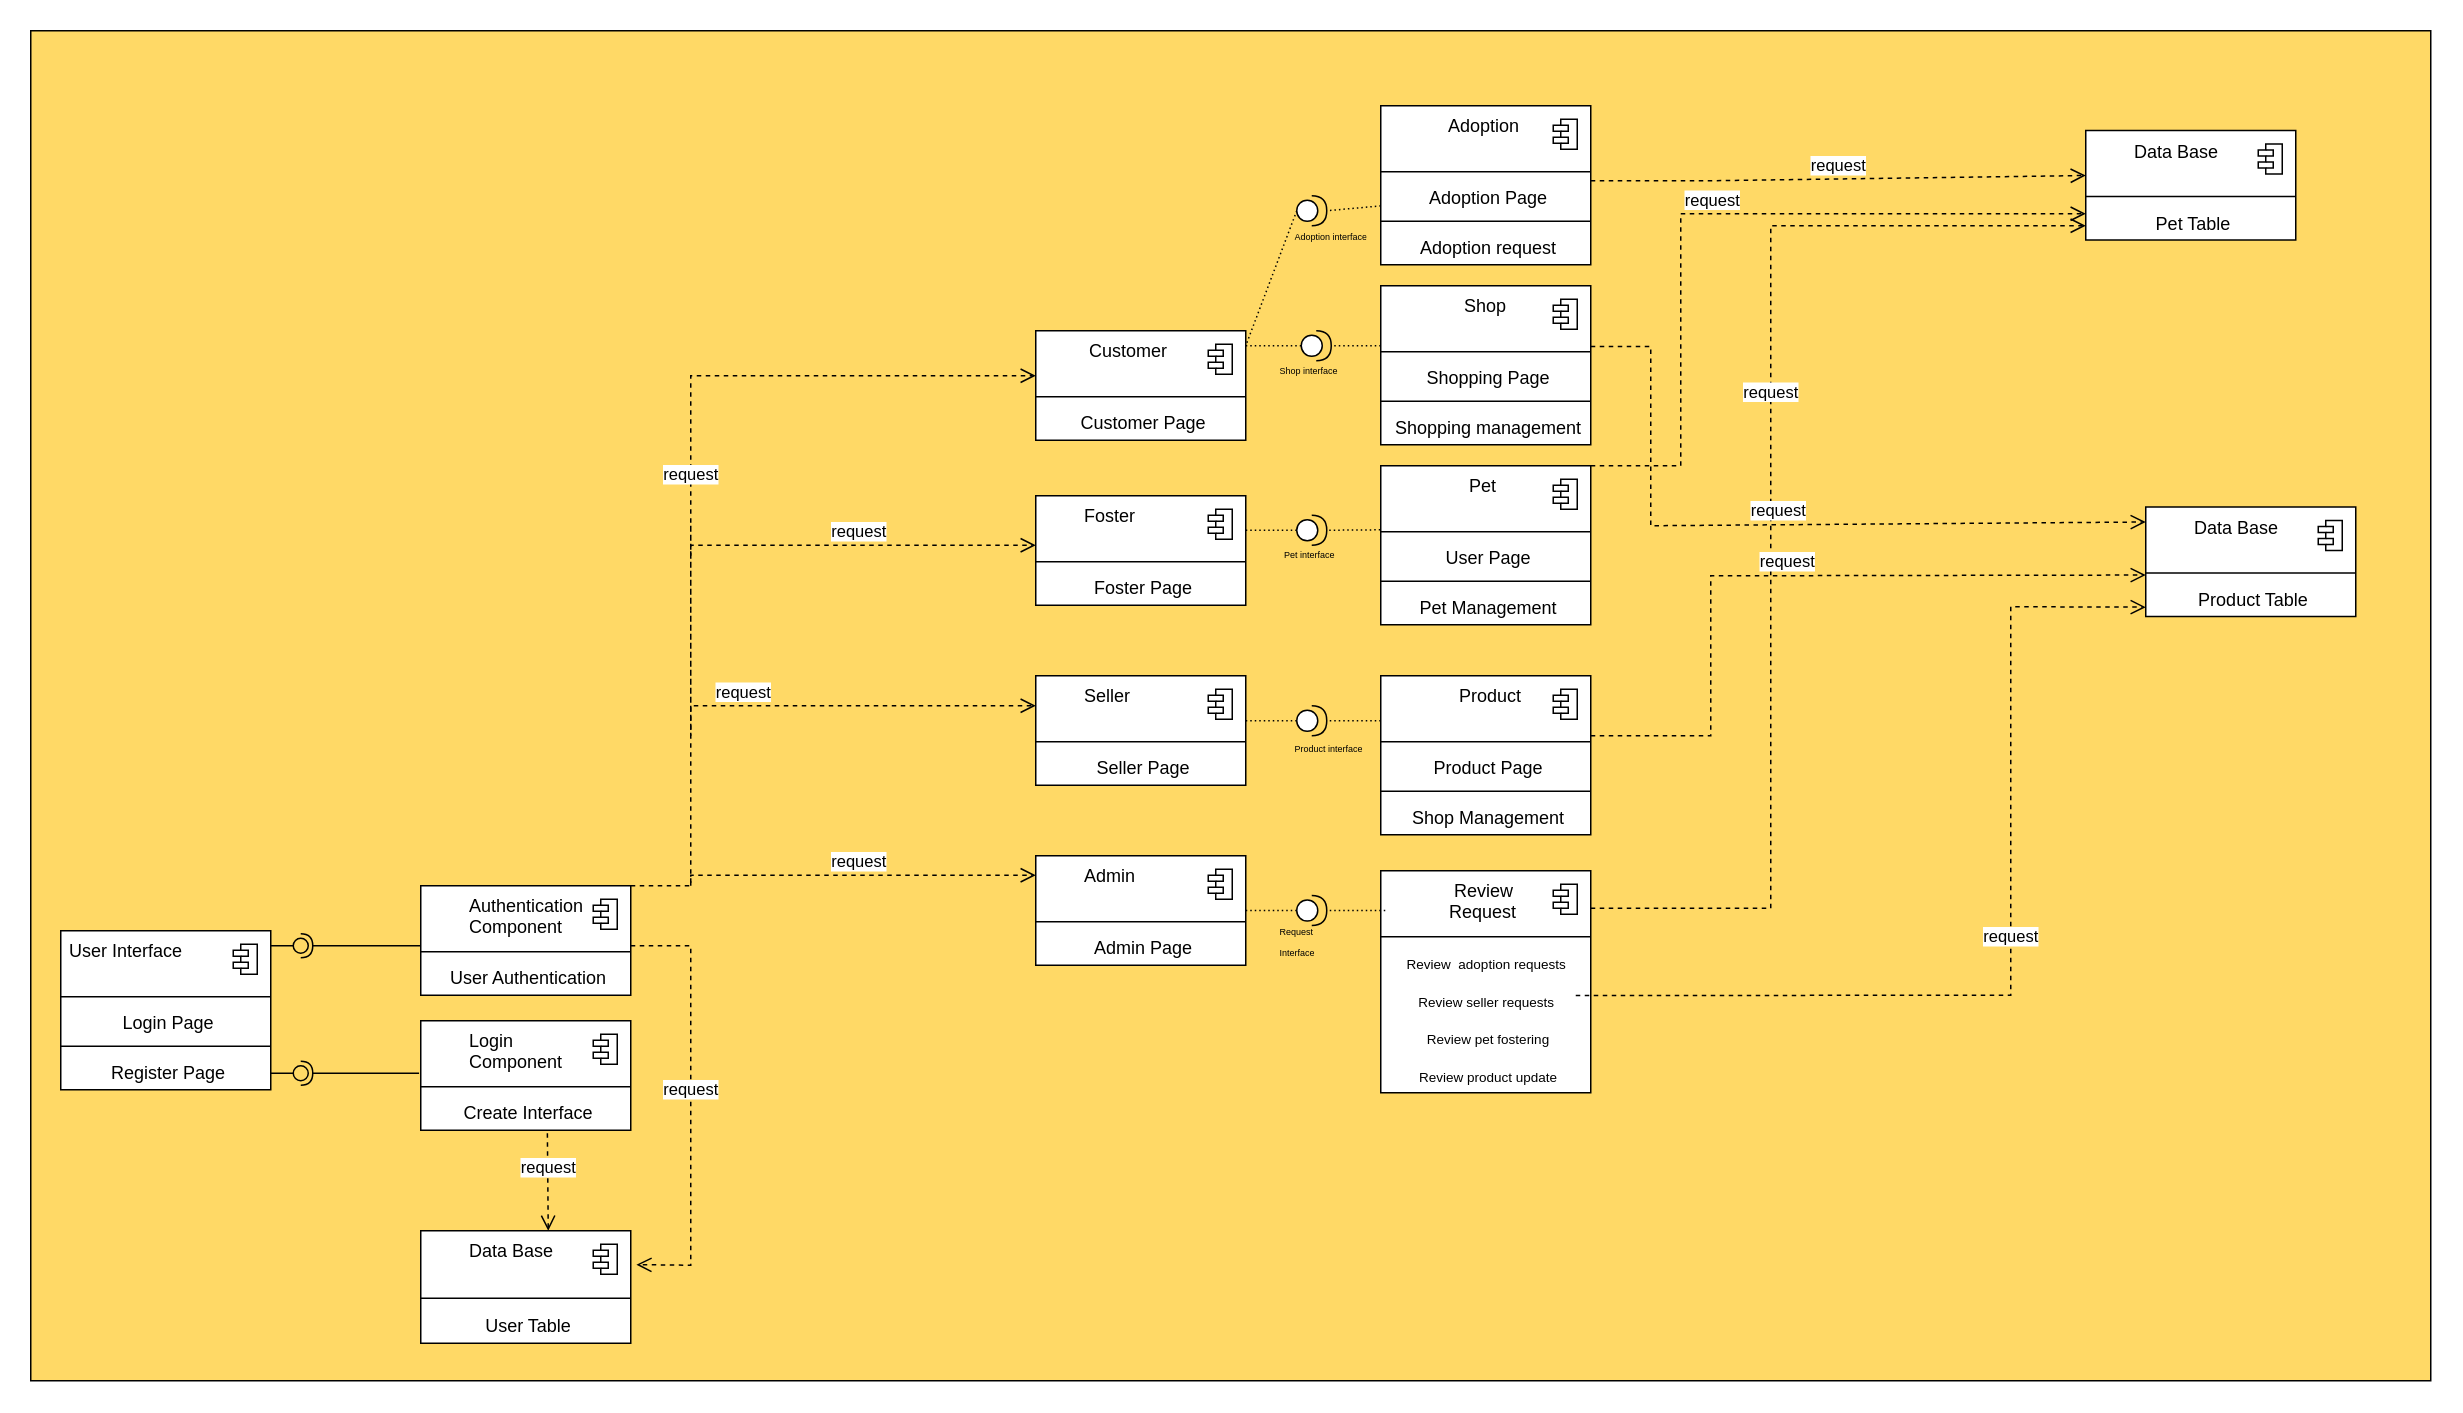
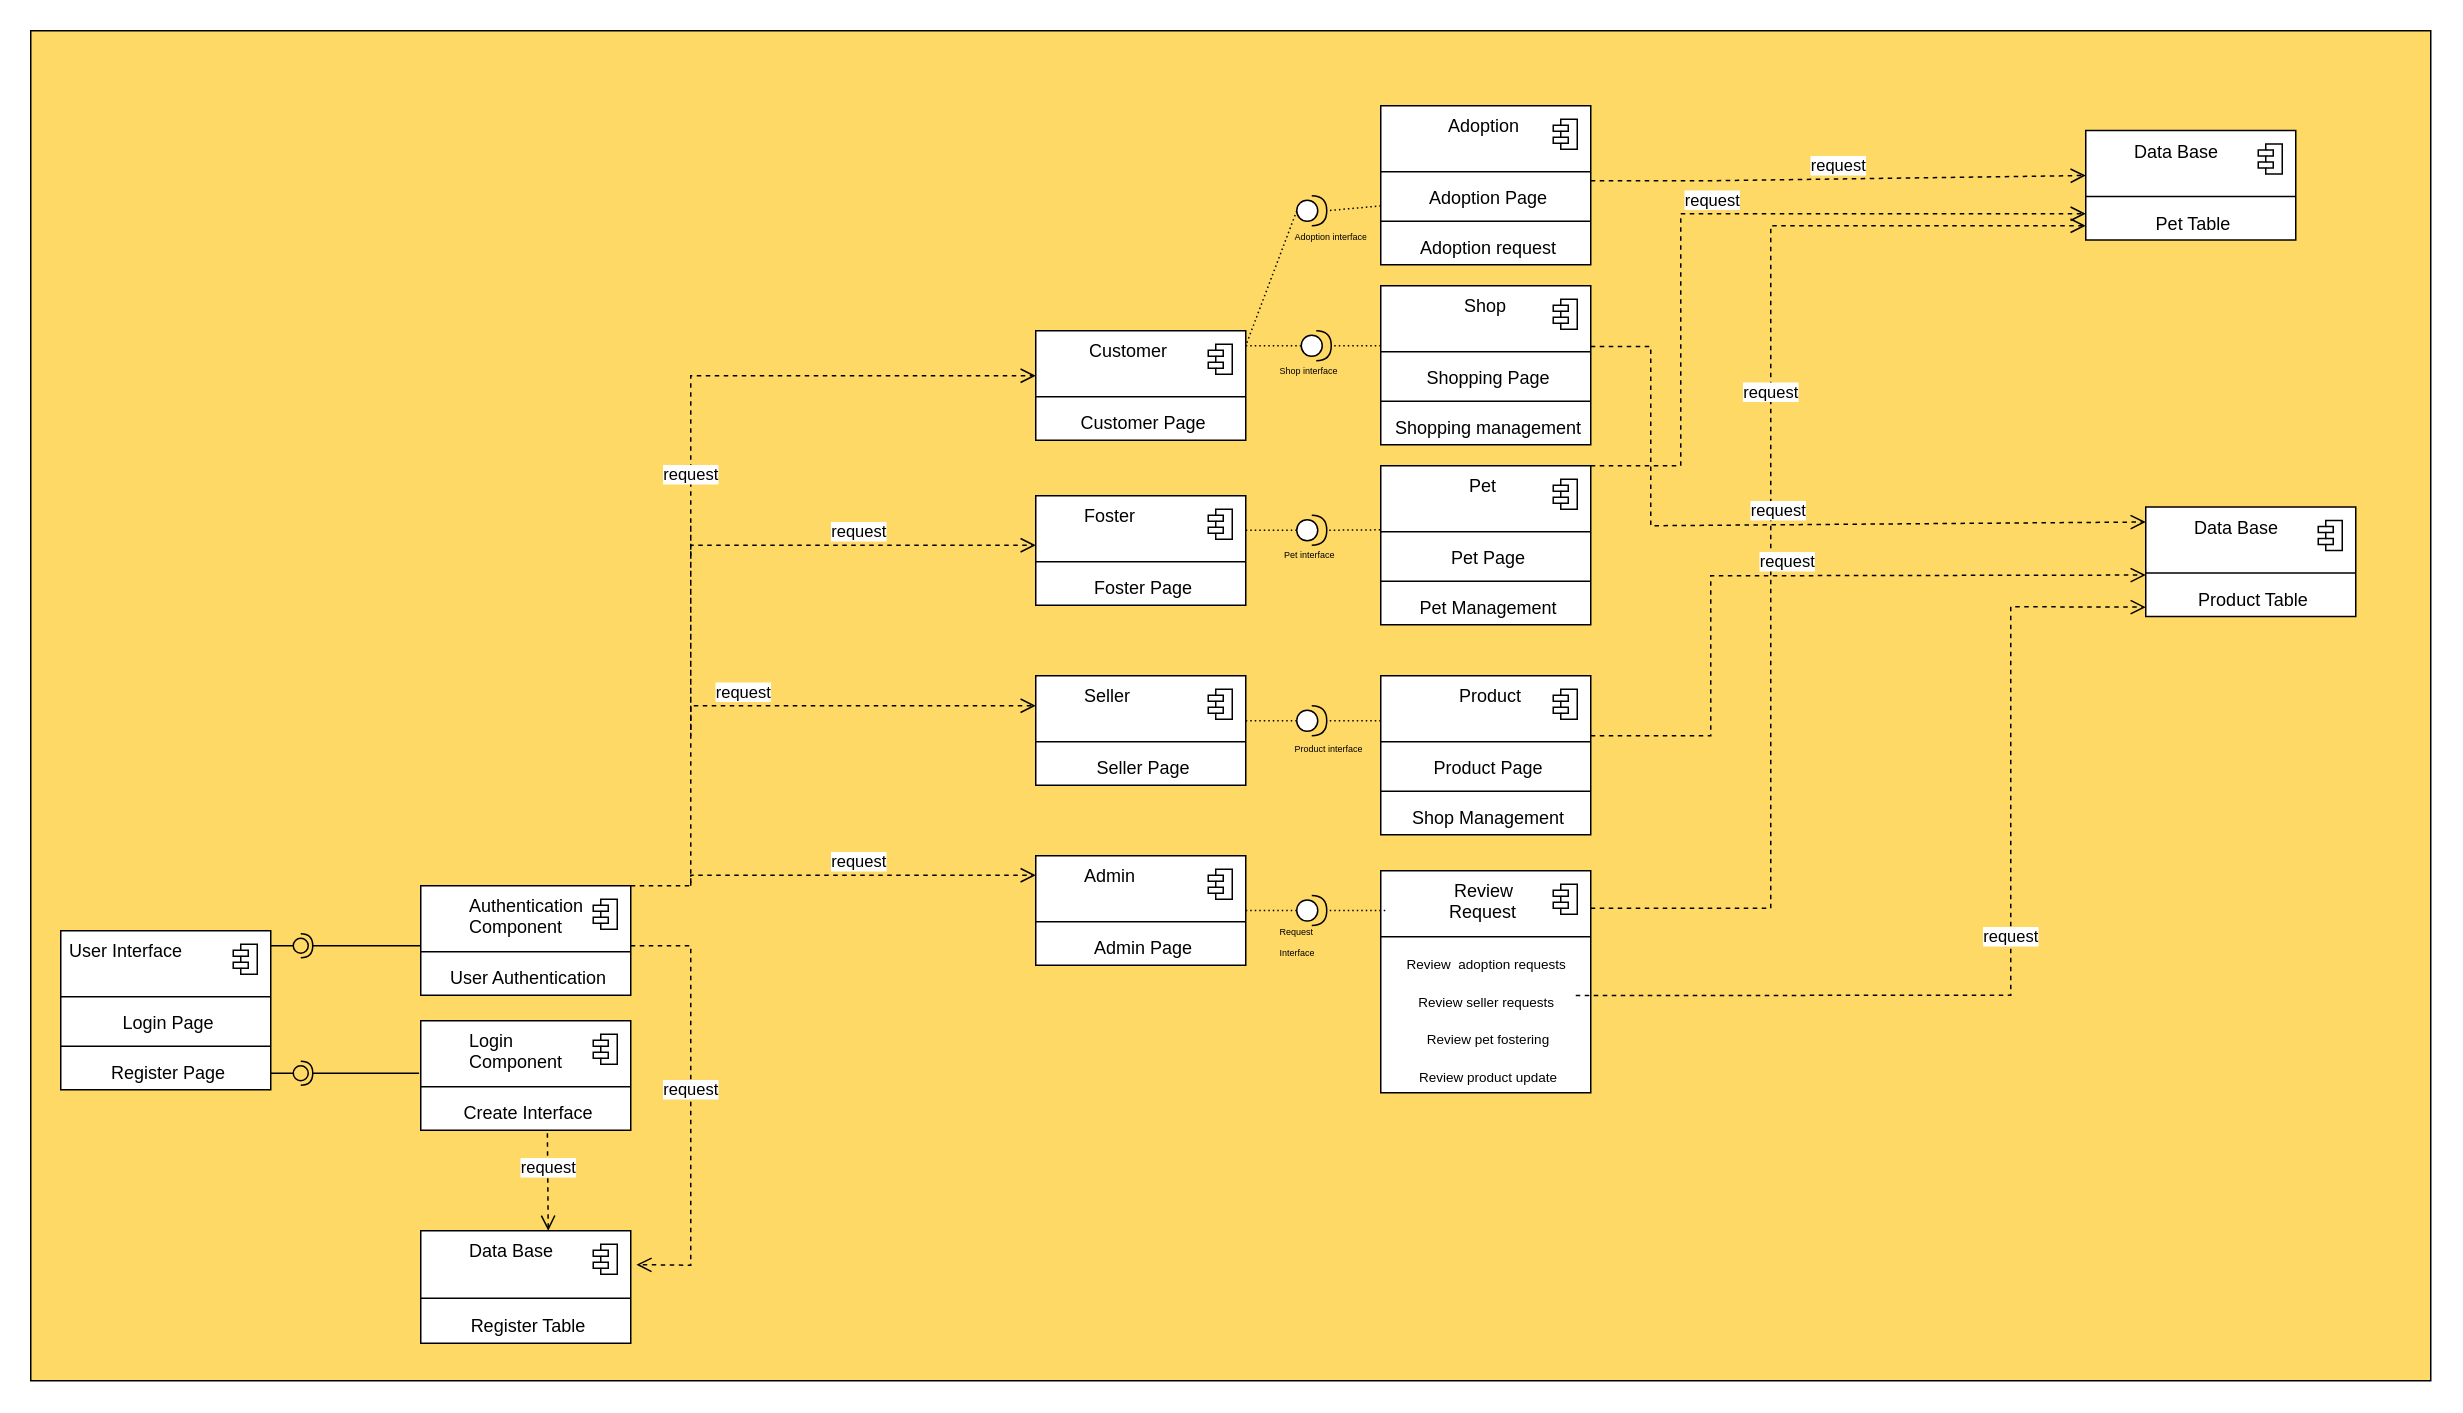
node "User Page": label "User Page" -> "Pet Page"
node "User Table": label "User Table" -> "Register Table"
